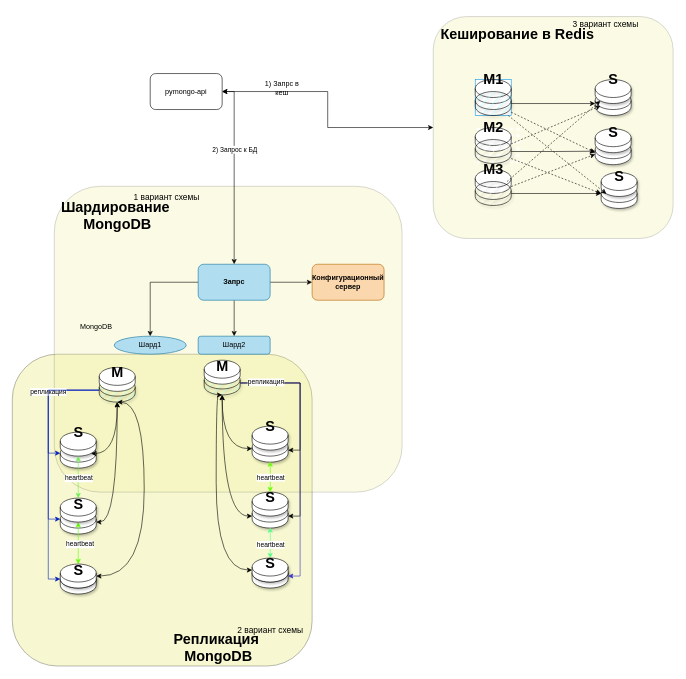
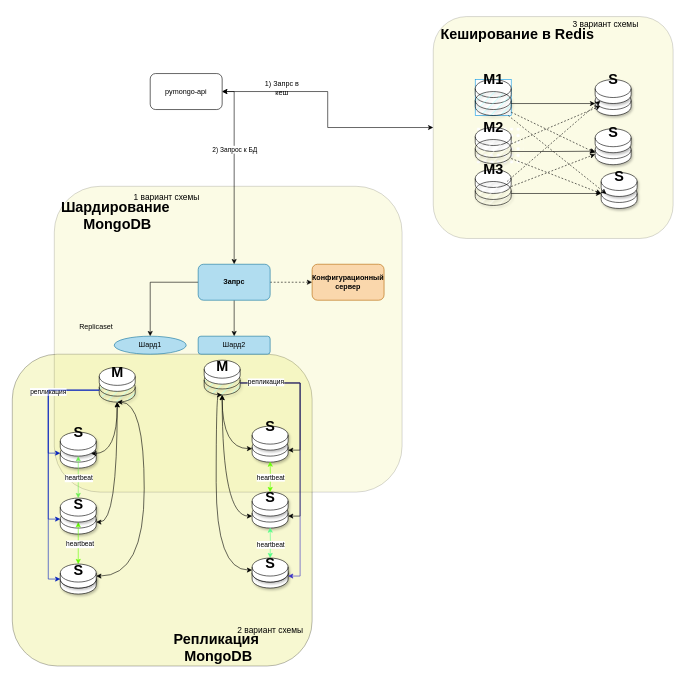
edge "Запрс" -> "Конфигурационный сервер": style solid -> dashed
node "MongoDB": label "MongoDB" -> "Replicaset"
